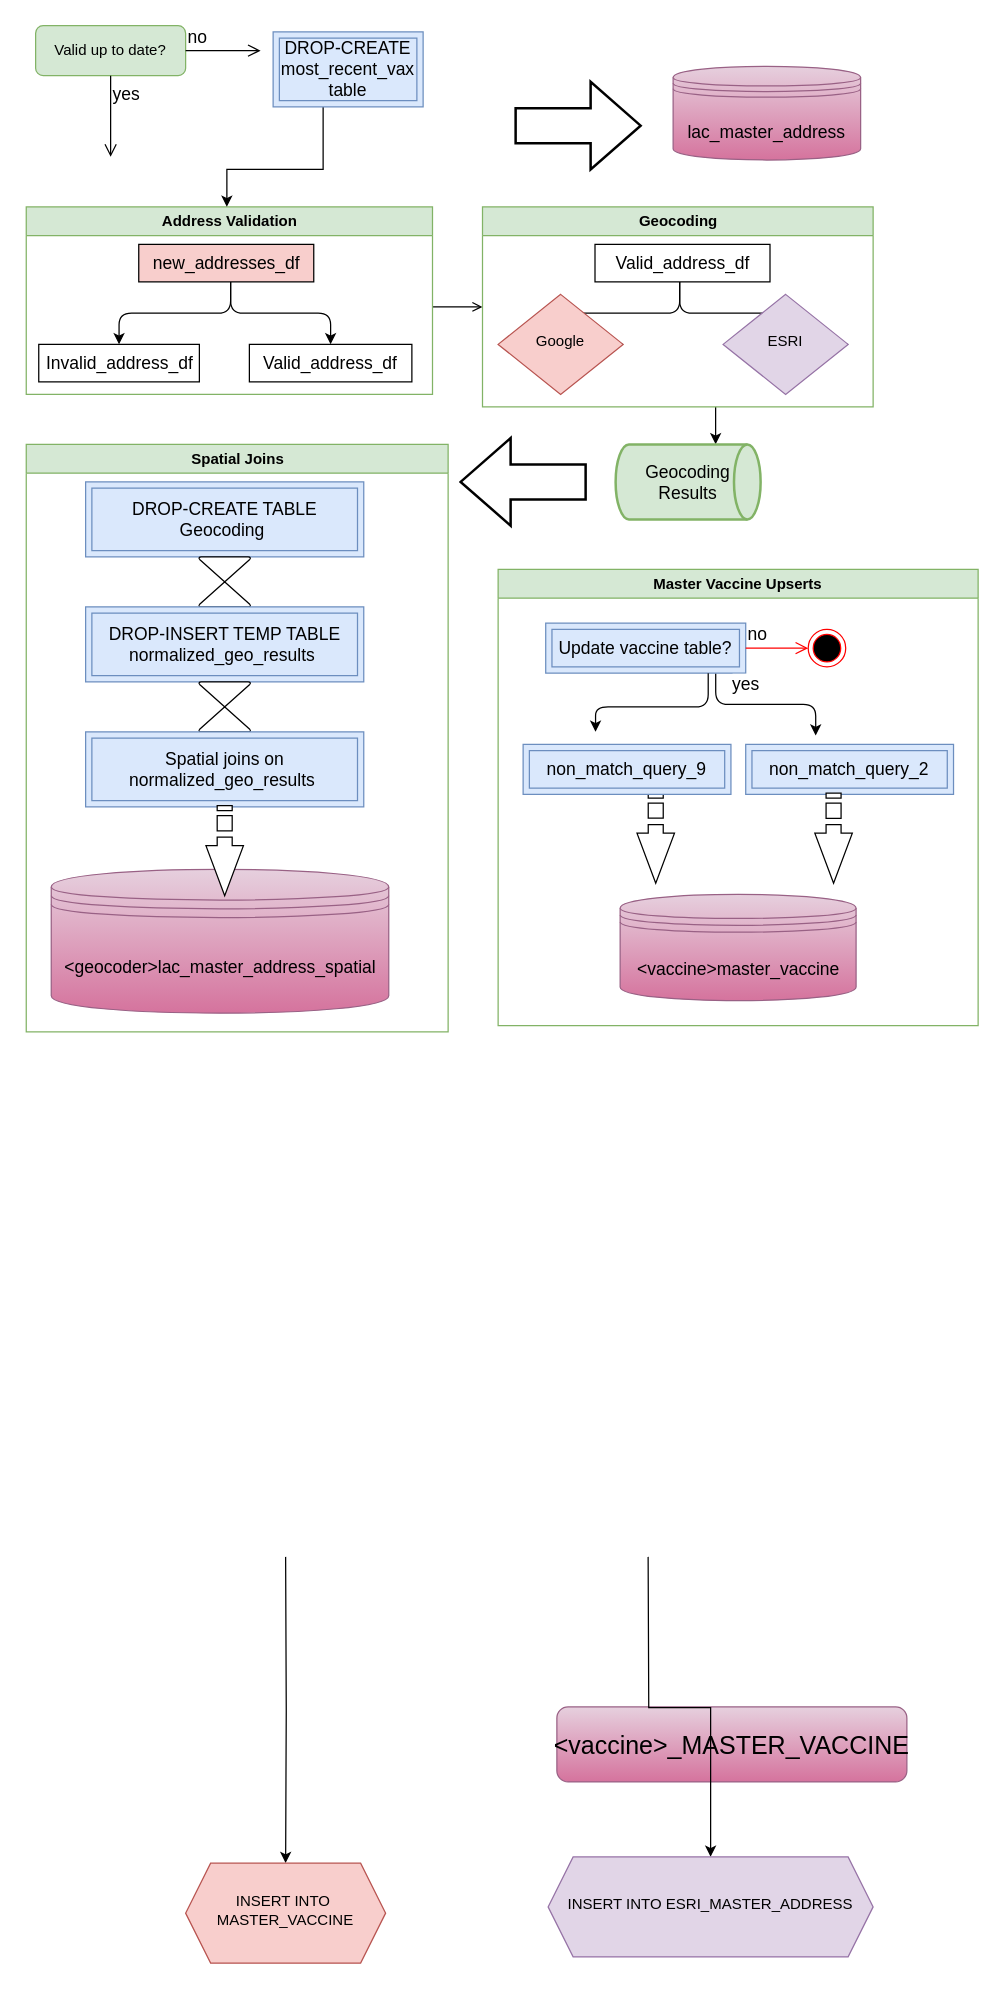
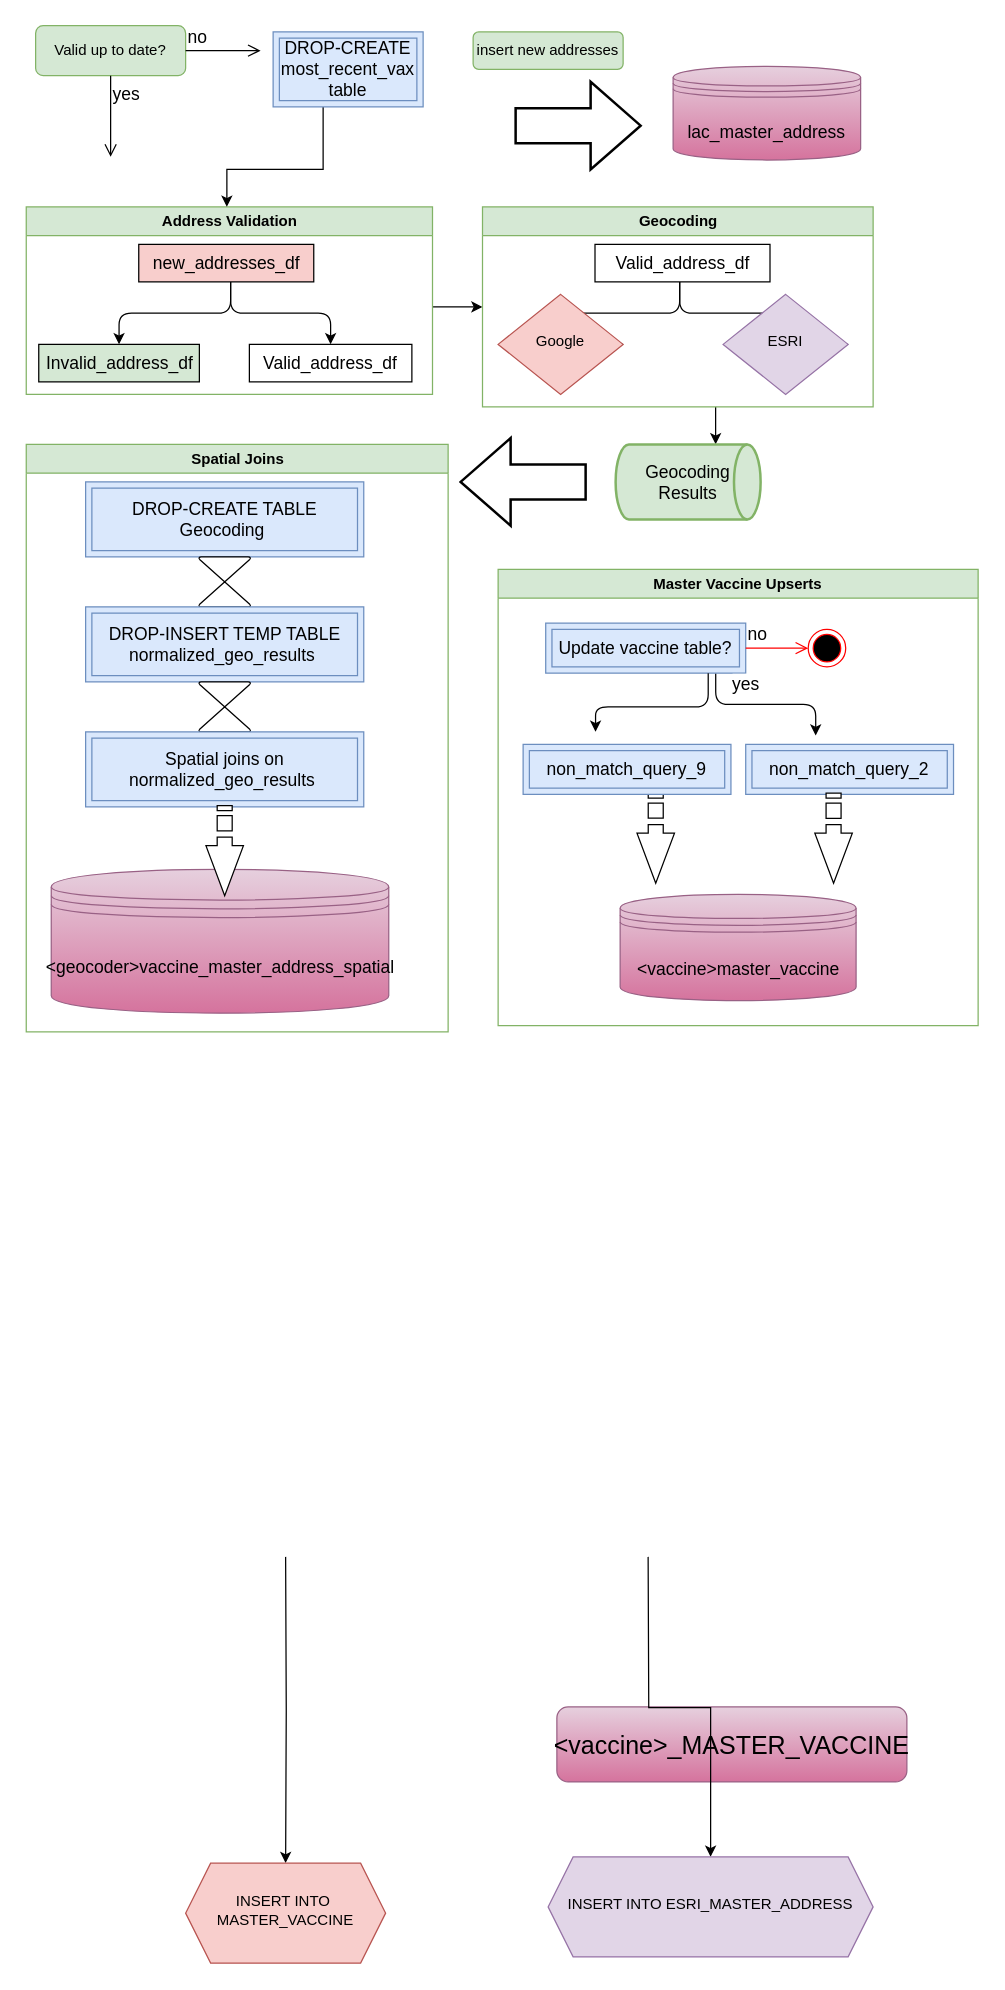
node "insert new addresses": added
edge "Address Validation" -> "Geocoding": arrowhead open -> classic
node "Invalid_address_df": fillcolor #ffffff -> #d5e8d4
node "<geocoder>lac_master_address_spatial": label "<geocoder>lac_master_address_spatial" -> "<geocoder>vaccine_master_address_spatial"
